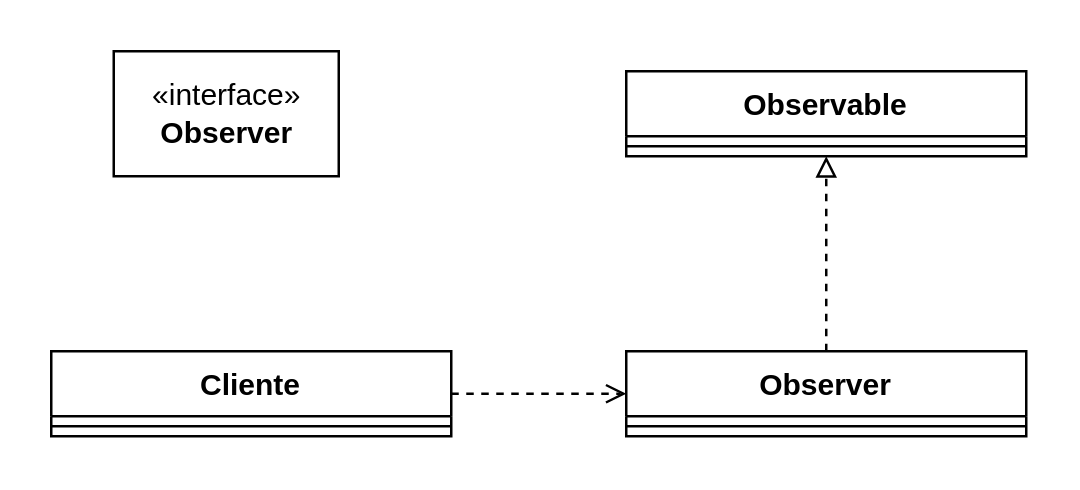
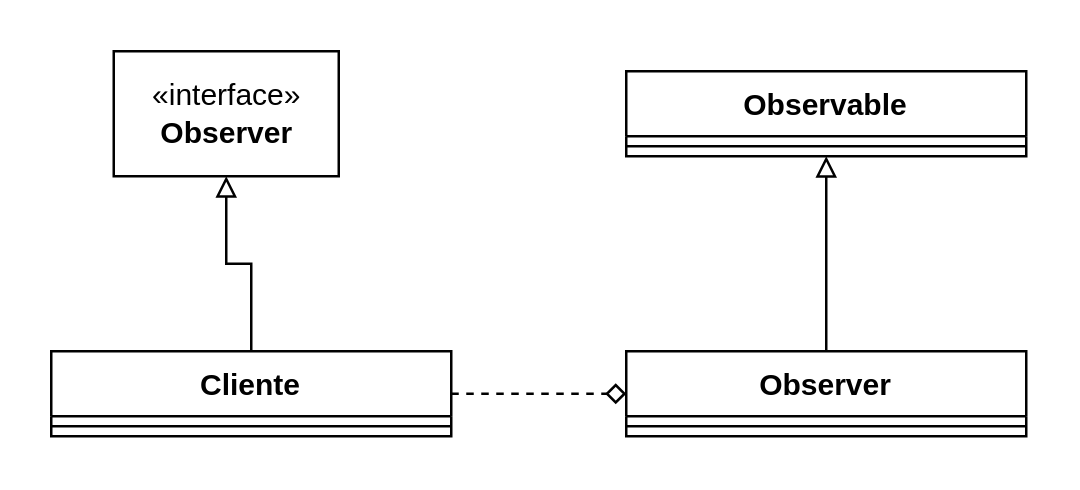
edge "Observer" -> "Observable": style dashed -> solid
edge "Cliente" -> "«interface» Observer": added
edge "Cliente" -> "Observer": arrowhead open -> diamond
